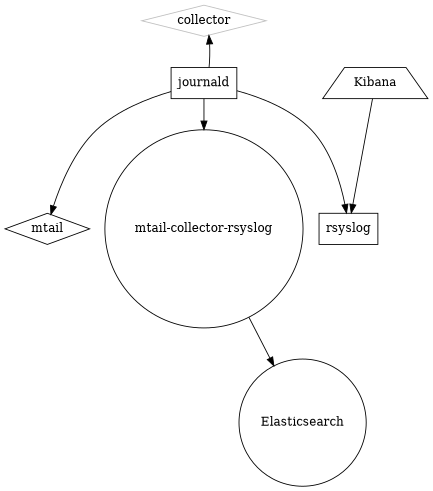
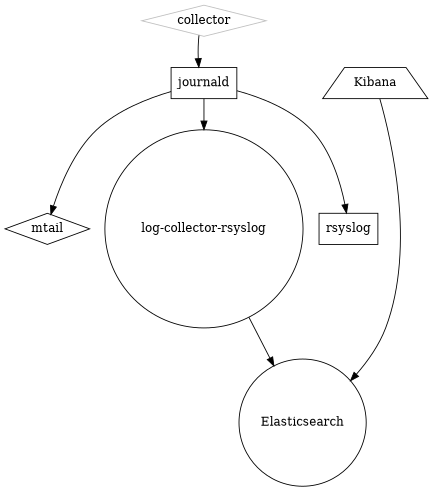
edge "journald" -> "collector": reversed
edge "Kibana" -> "rsyslog": now "Kibana" -> "Elasticsearch"
node "mtail-collector-rsyslog": label "mtail-collector-rsyslog" -> "log-collector-rsyslog"
